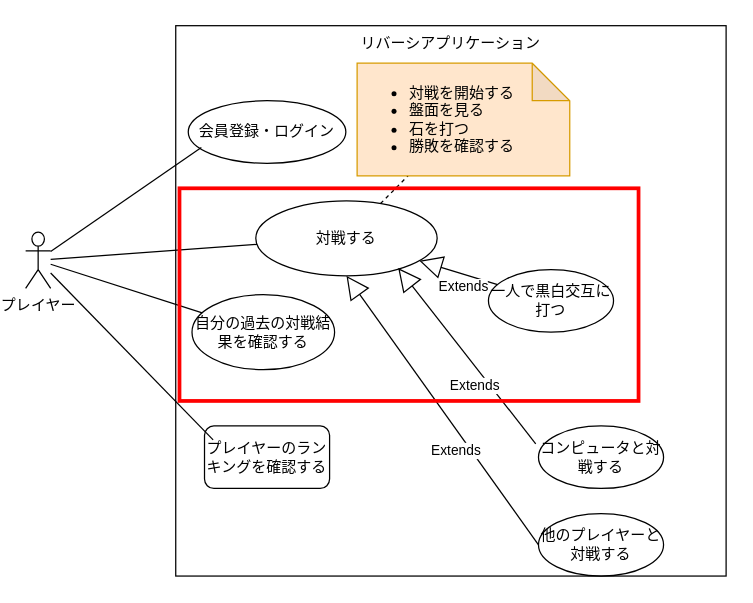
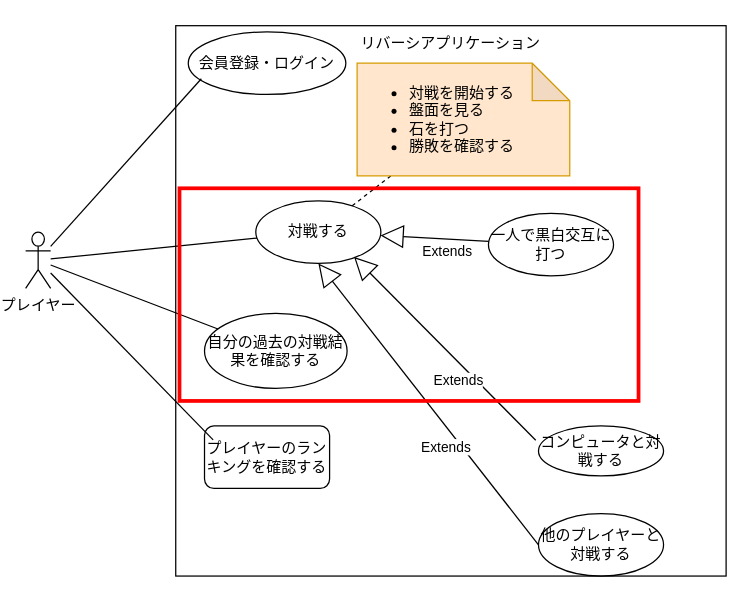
node "会員登録・ログイン": moved (267, 132) -> (267, 63)
node "対戦する": size 181x75 -> 125x63
node "一人で黒白交互に打つ": moved (551, 301) -> (551, 244)
node "自分の過去の対戦結果を確認する": moved (263, 332) -> (276, 351)
node "コンピュータと対戦する": size 125x63 -> 125x50
